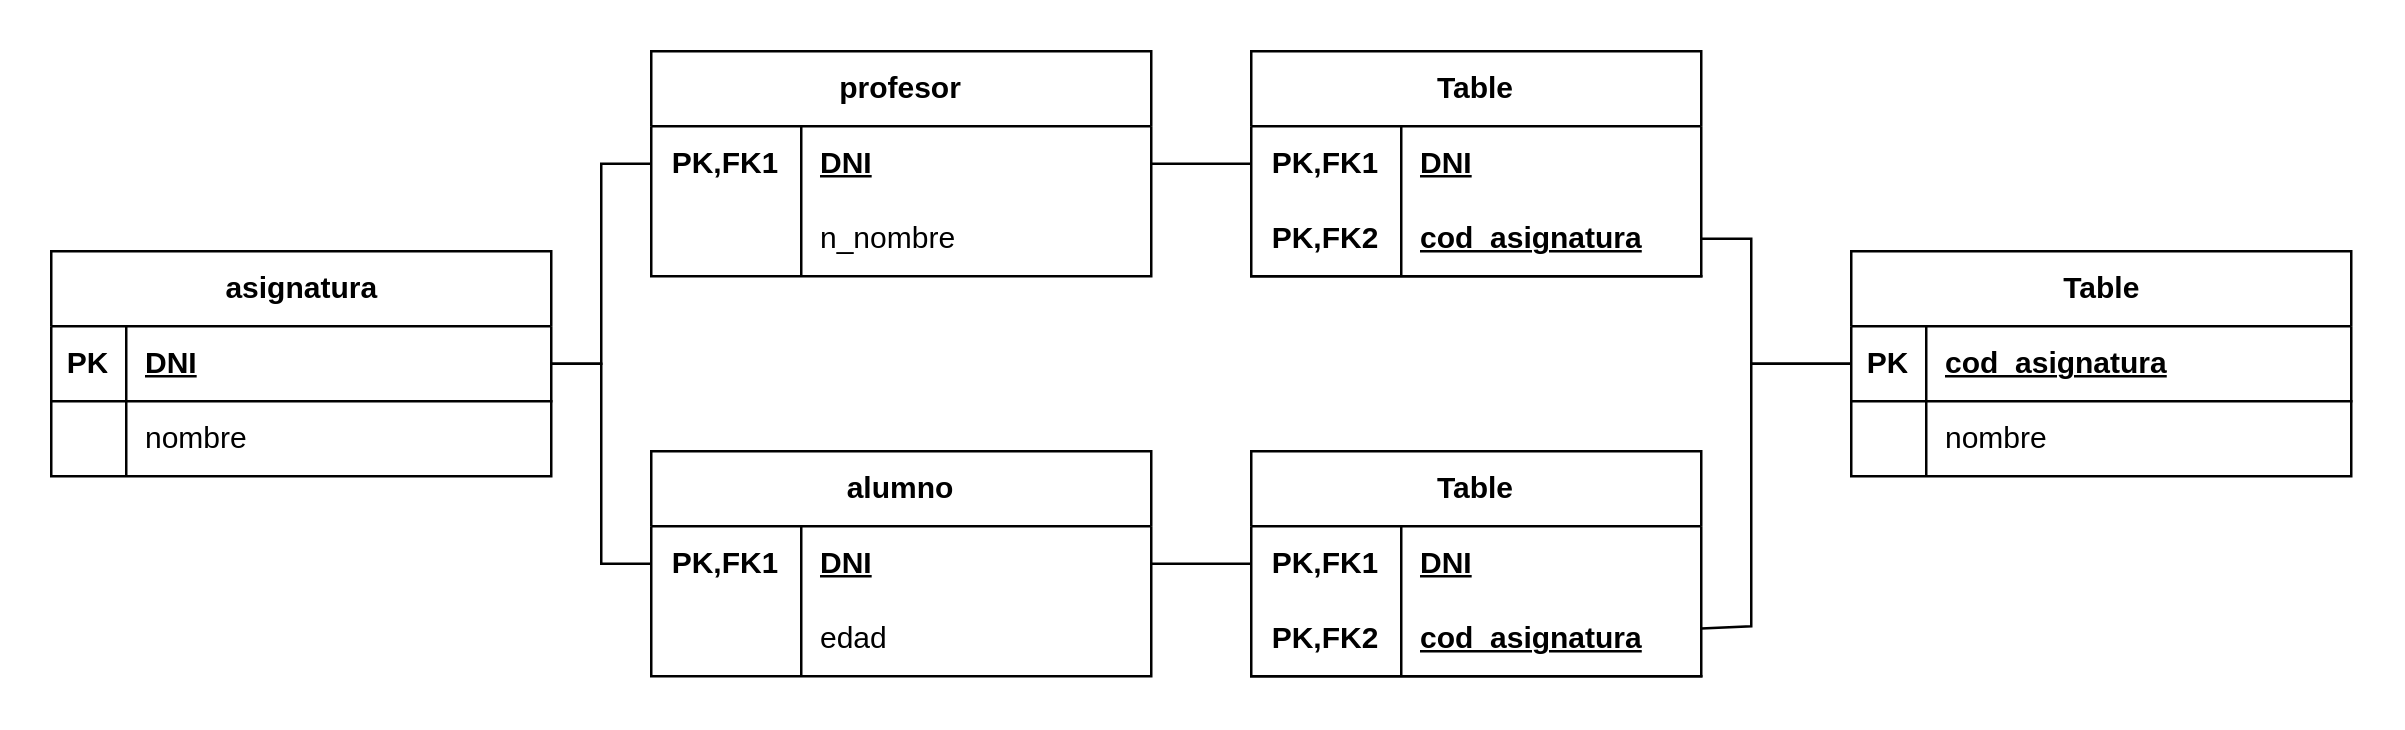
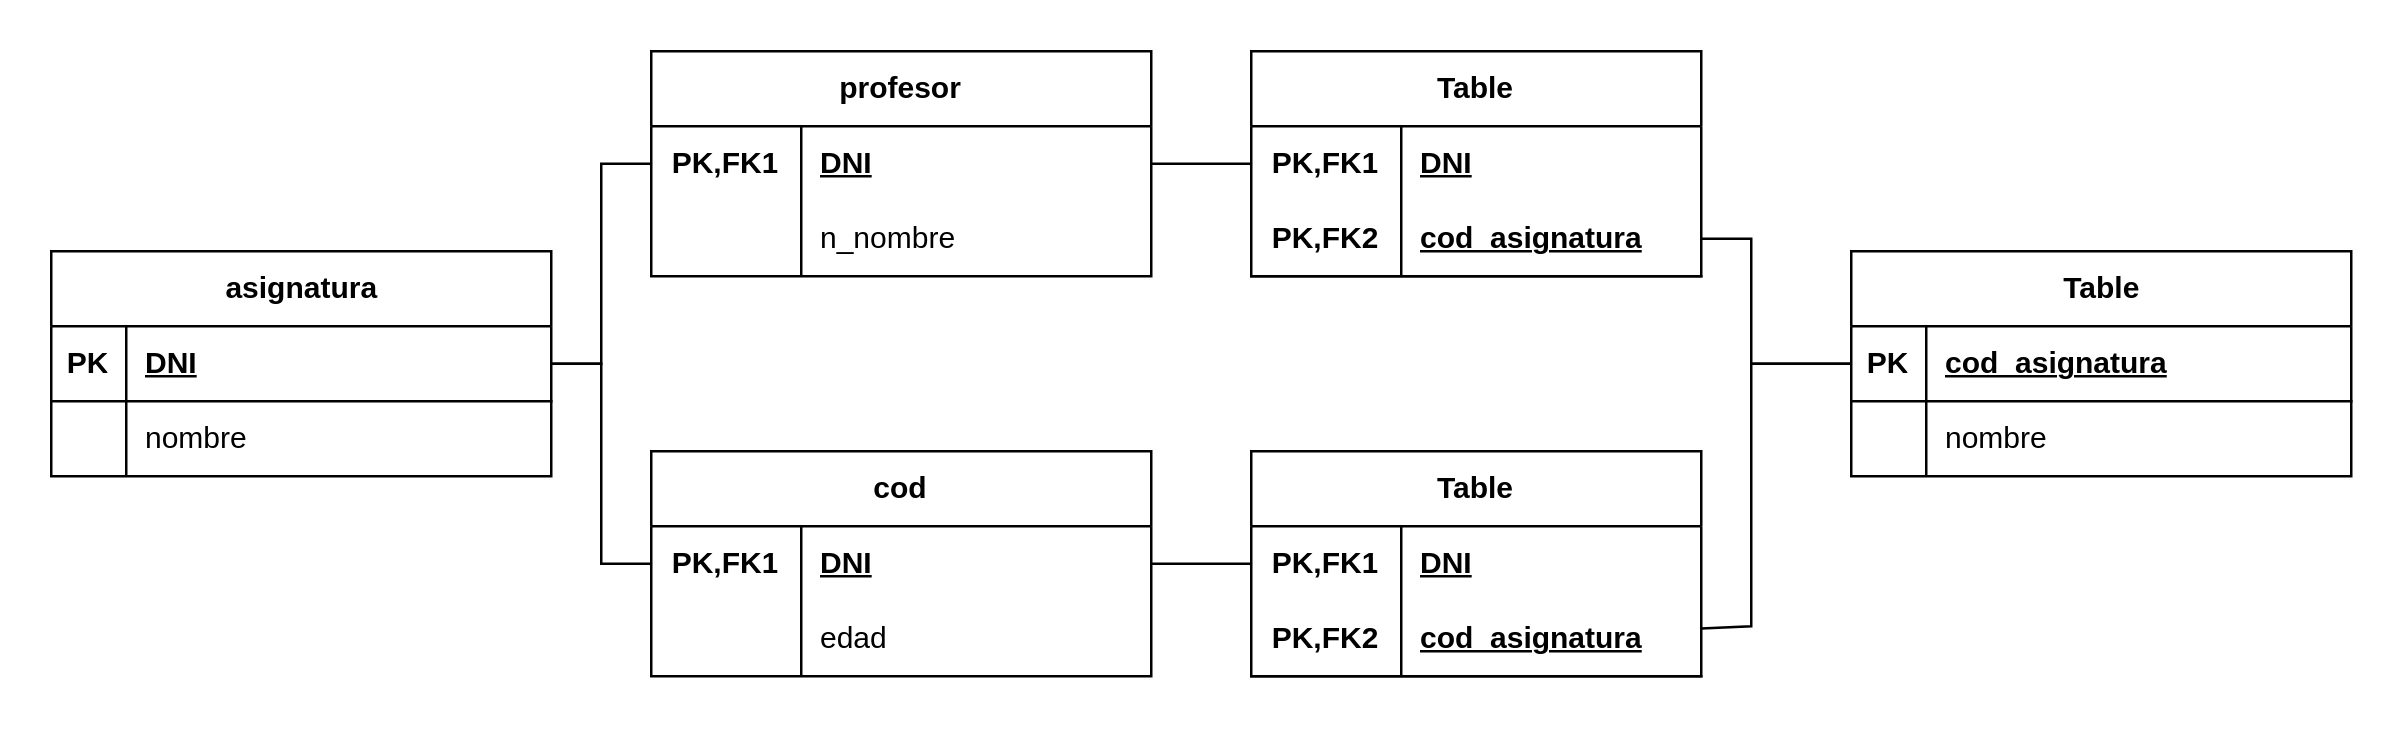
node "alumno": label "alumno" -> "cod"
